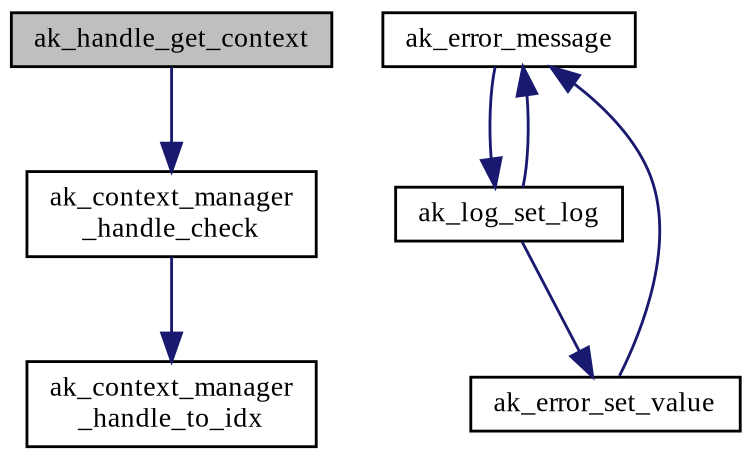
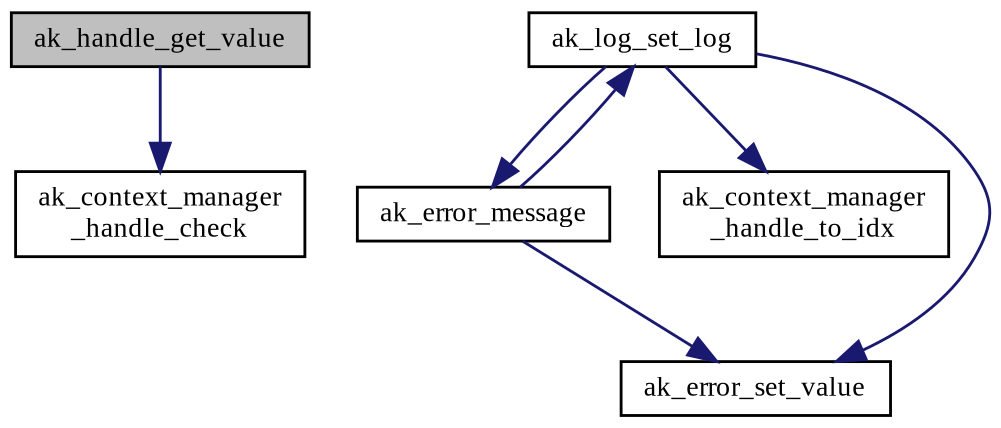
node "ak_handle_get_context": label "ak_handle_get_context" -> "ak_handle_get_value"
edge "ak_error_set_value" -> "ak_error_message": reversed
edge "ak_context_manager _handle_check" -> "ak_context_manager _handle_to_idx": now "ak_log_set_log" -> "ak_context_manager _handle_to_idx"
